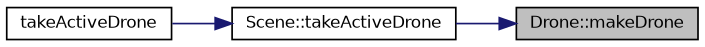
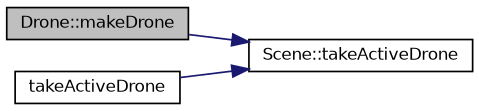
edge "Scene::takeActiveDrone" -> "Drone::makeDrone": reversed
